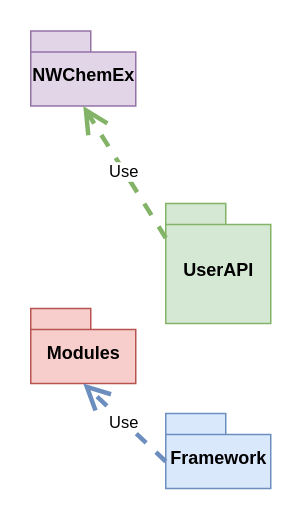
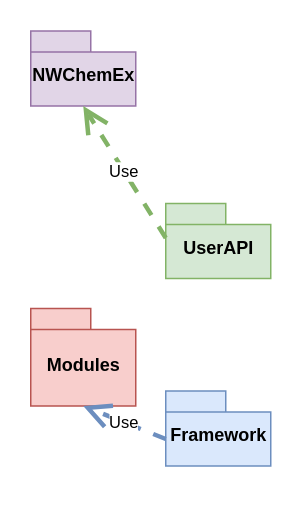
node "UserAPI": size 105x120 -> 105x75
node "Modules": size 105x75 -> 105x98
node "Framework": moved (218, 451) -> (218, 428)
